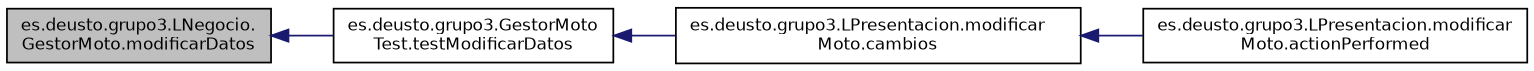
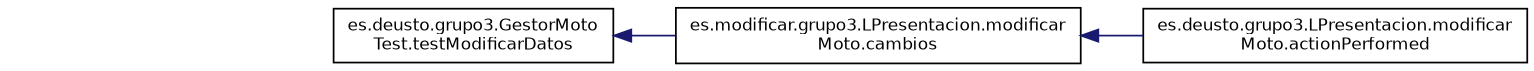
node "es.deusto.grupo3.LNegocio. GestorMoto.modificarDatos": removed
node "es.deusto.grupo3.LPresentacion.modificar Moto.cambios": label "es.deusto.grupo3.LPresentacion.modificar Moto.cambios" -> "es.modificar.grupo3.LPresentacion.modificar Moto.cambios"
